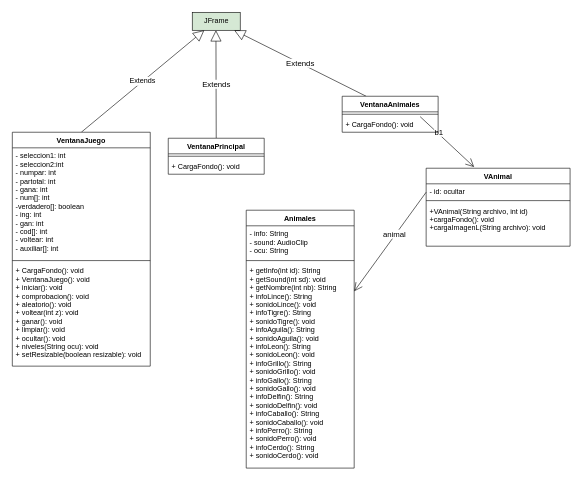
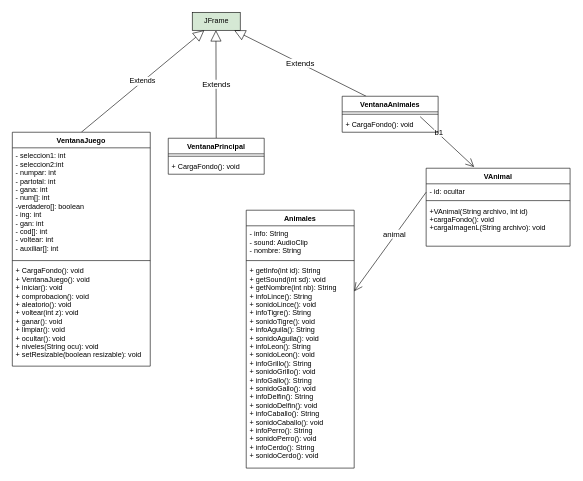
node "- info: String - sound: AudioClip - ocu: String": label "- info: String - sound: AudioClip - ocu: String" -> "- info: String - sound: AudioClip - nombre: String"
